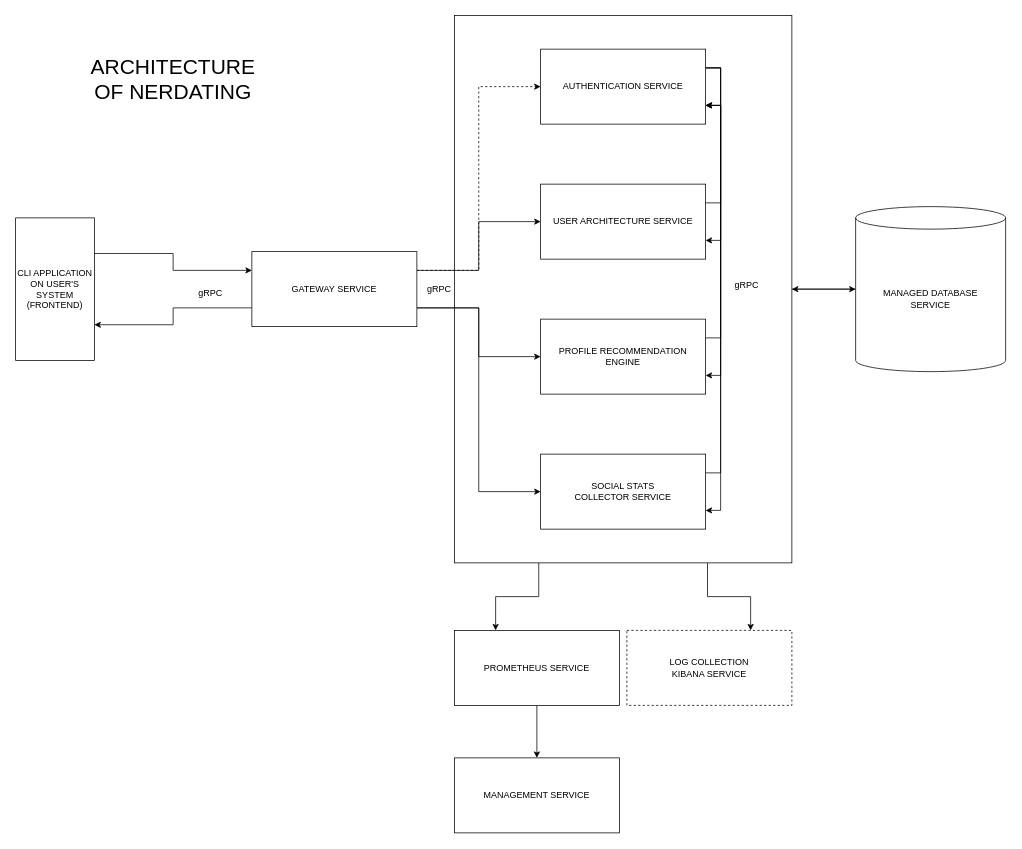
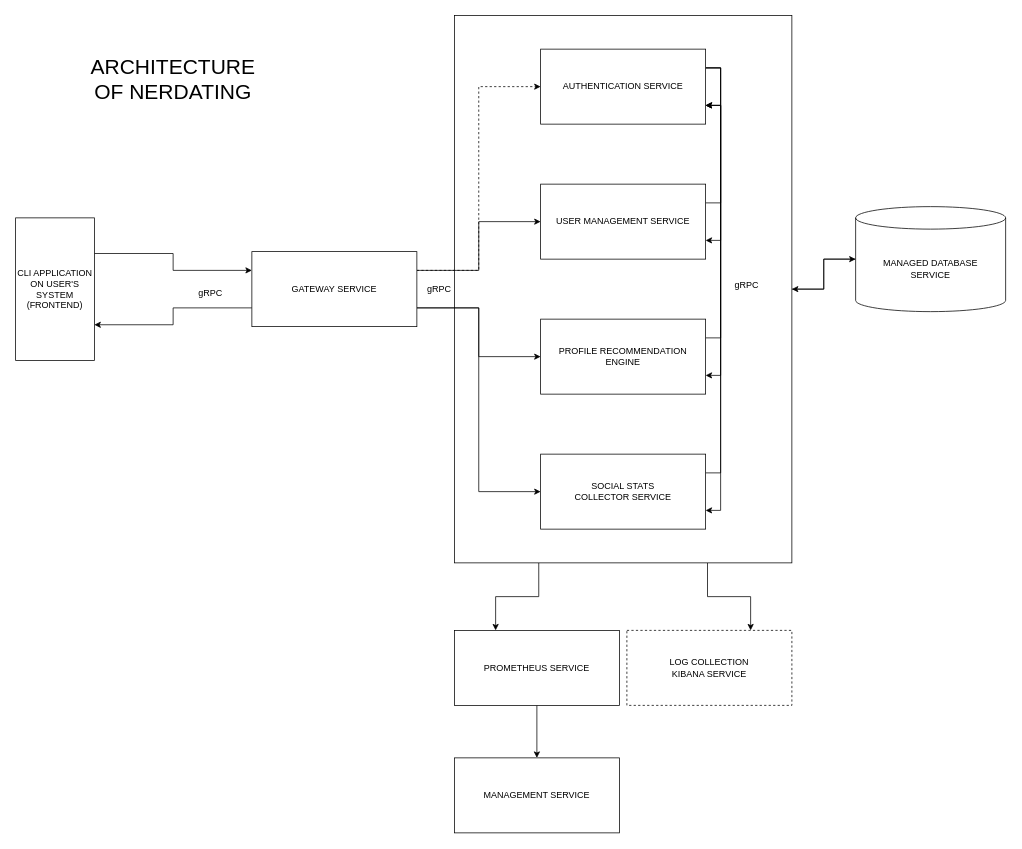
node "USER ARCHITECTURE SERVICE": label "USER ARCHITECTURE SERVICE" -> "USER MANAGEMENT SERVICE"
node "MANAGED DATABASE SERVICE": size 150x165 -> 150x105
